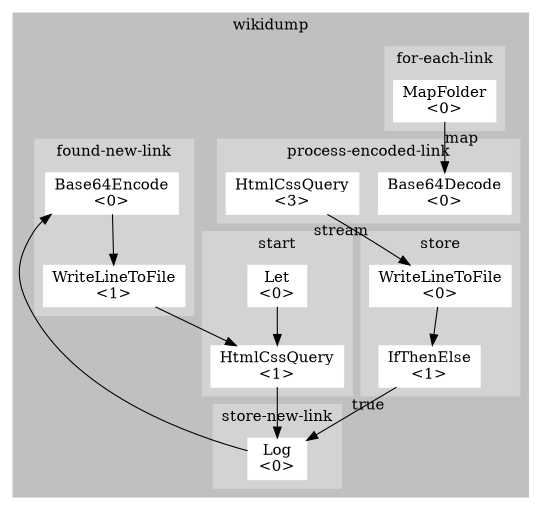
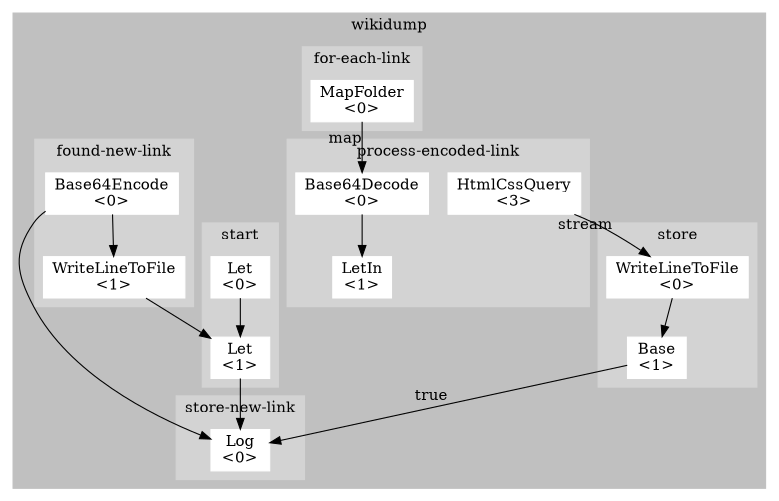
node "LetIn <1>": added
node "HtmlCssQuery <1>": label "HtmlCssQuery <1>" -> "Let <1>"
node "IfThenElse <1>": label "IfThenElse <1>" -> "Base <1>"
edge "Log <0>" -> "Base64Encode <0>": reversed
